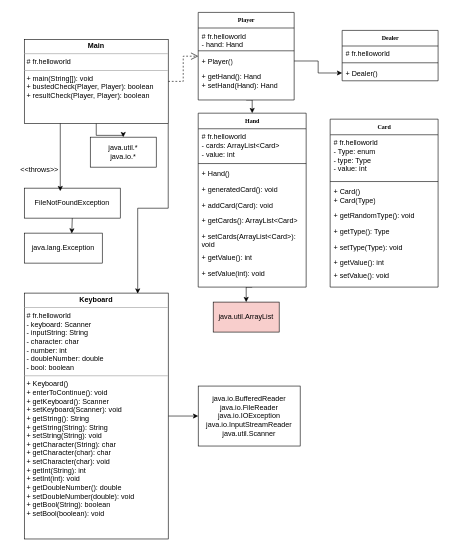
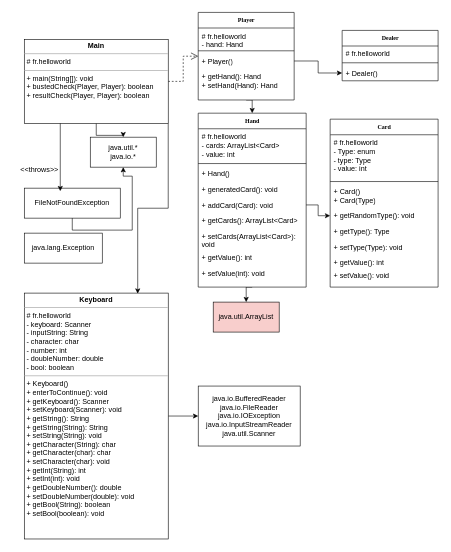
edge "+ addCard(Card): void" -> "+ getRandomType(): void": added
edge "FileNotFoundException" -> "java.lang.Exception": now "FileNotFoundException" -> "java.util.* java.io.*"
